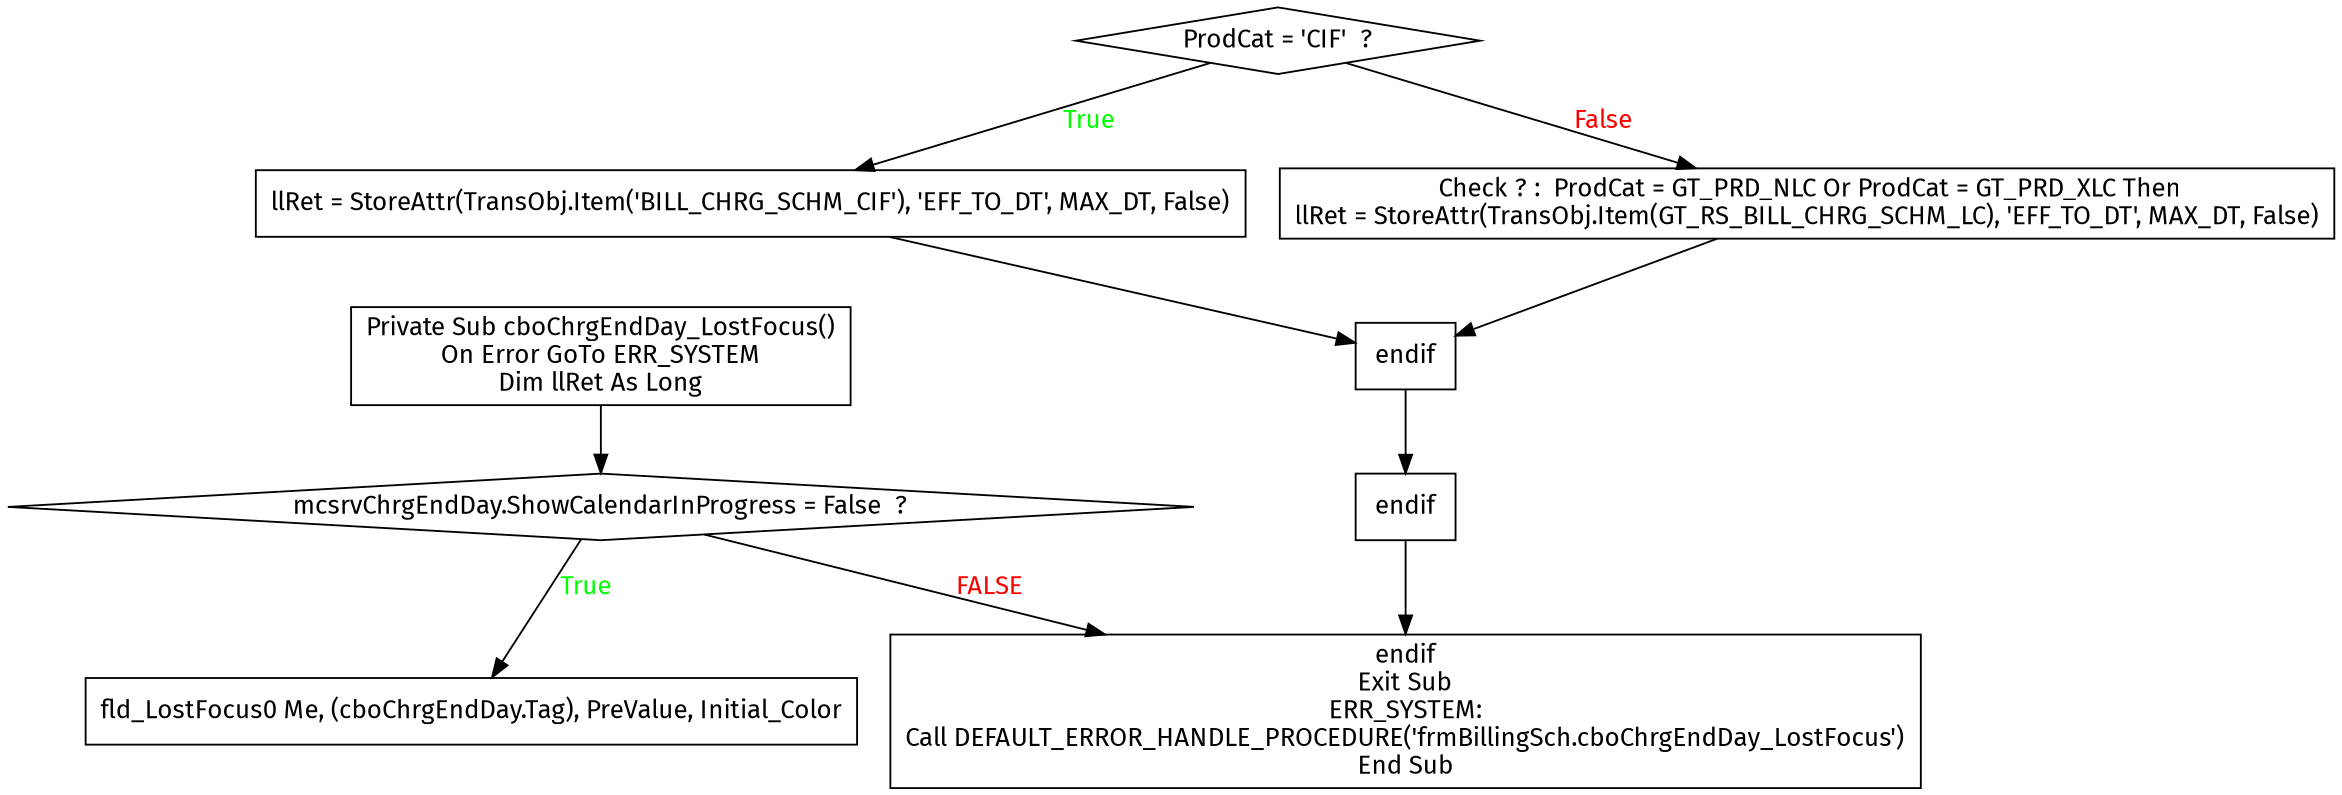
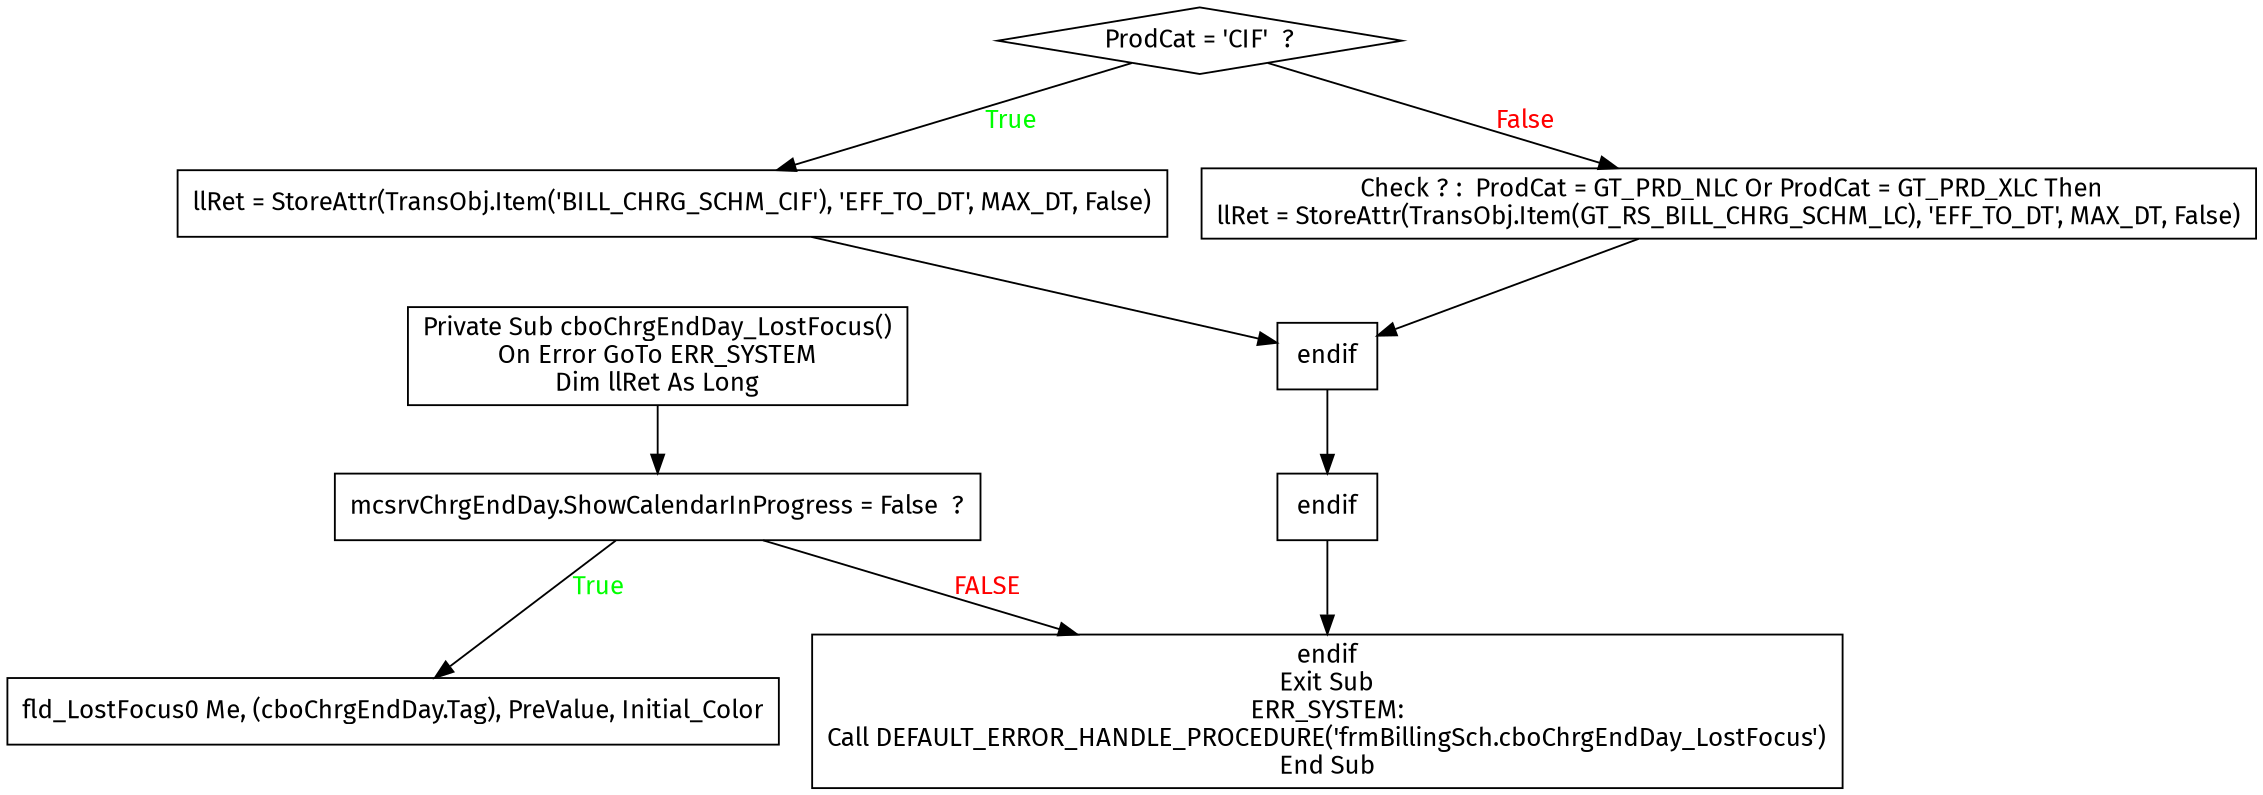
node "mcsrvChrgEndDay.ShowCalendarInProgress = False  ?": shape diamond -> box
